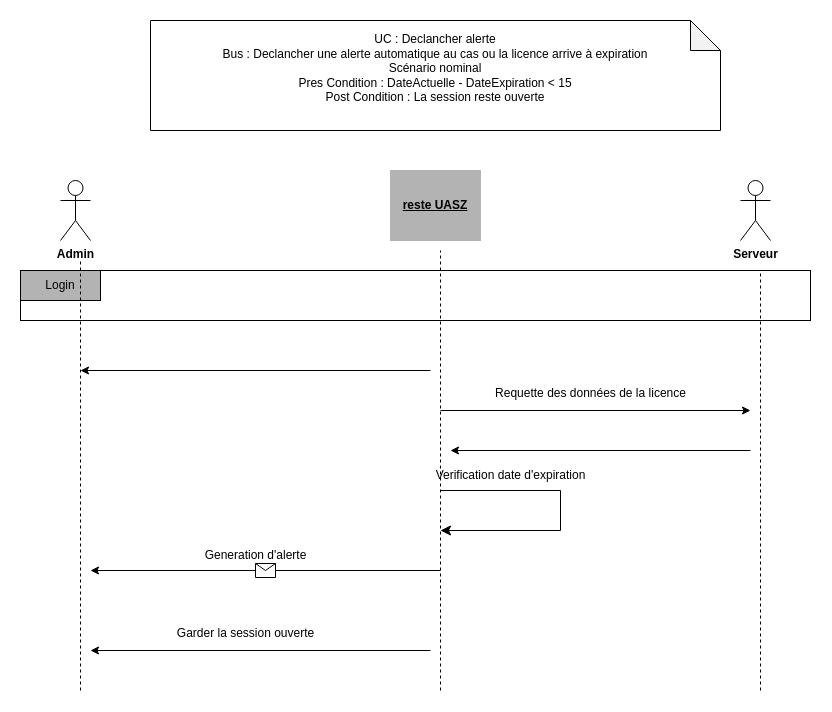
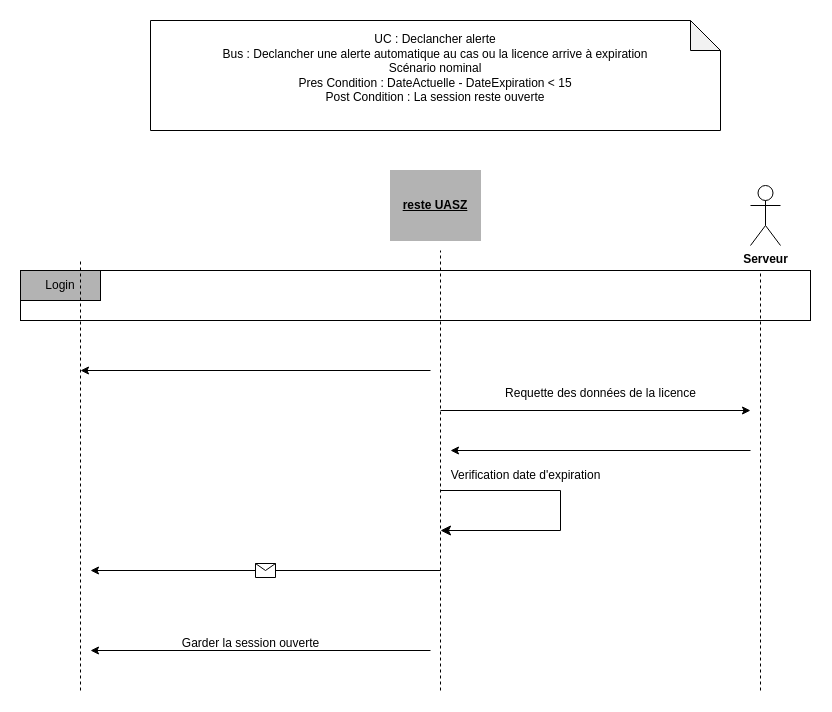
node "Admin": removed
node "Serveur": moved (756, 211) -> (766, 216)
node "Requette des données de la licence": moved (591, 394) -> (601, 394)
node "Verification date d'expiration": moved (511, 476) -> (526, 476)
node "Generation d'alerte": removed
node "Garder la session ouverte": moved (246, 634) -> (251, 644)
